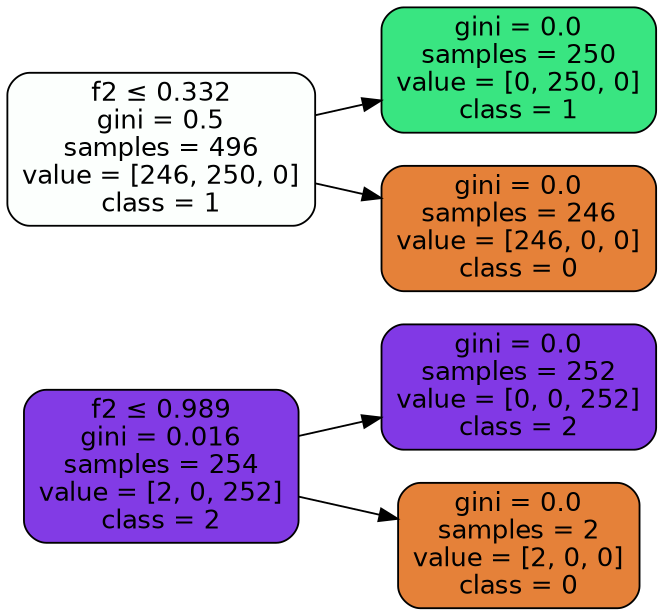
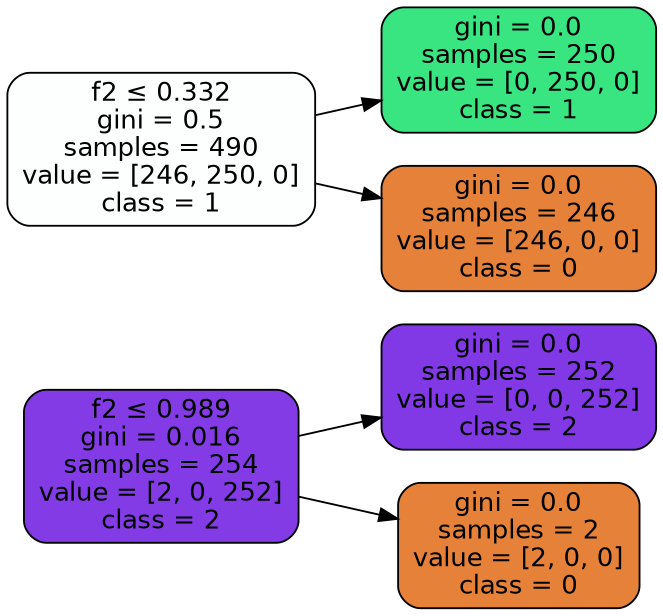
node "f2 ≤ 0.332": text "samples = 496" -> "samples = 490"
